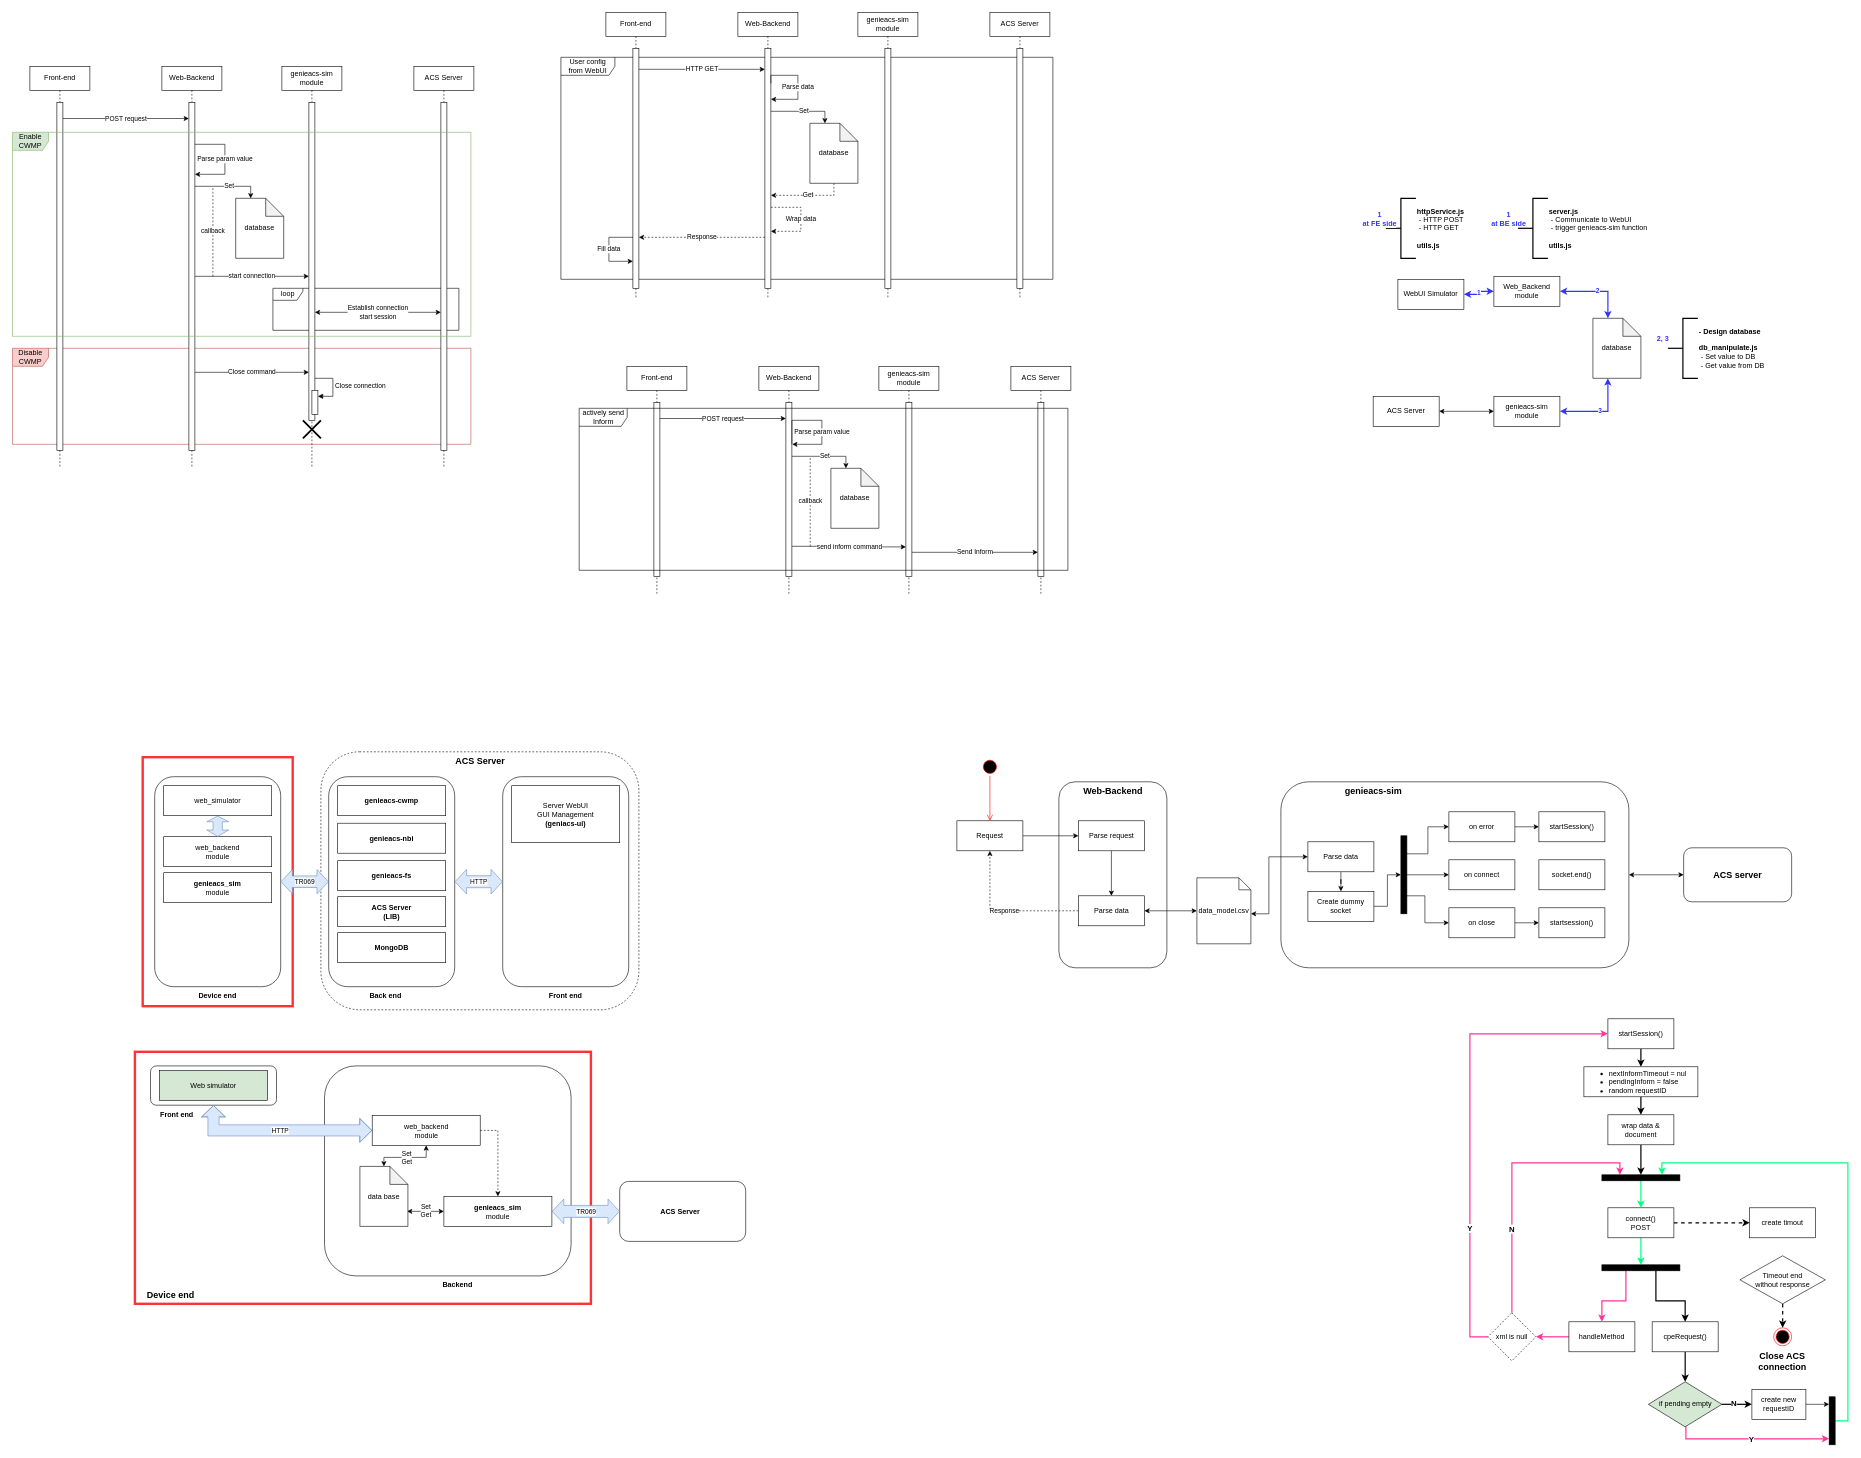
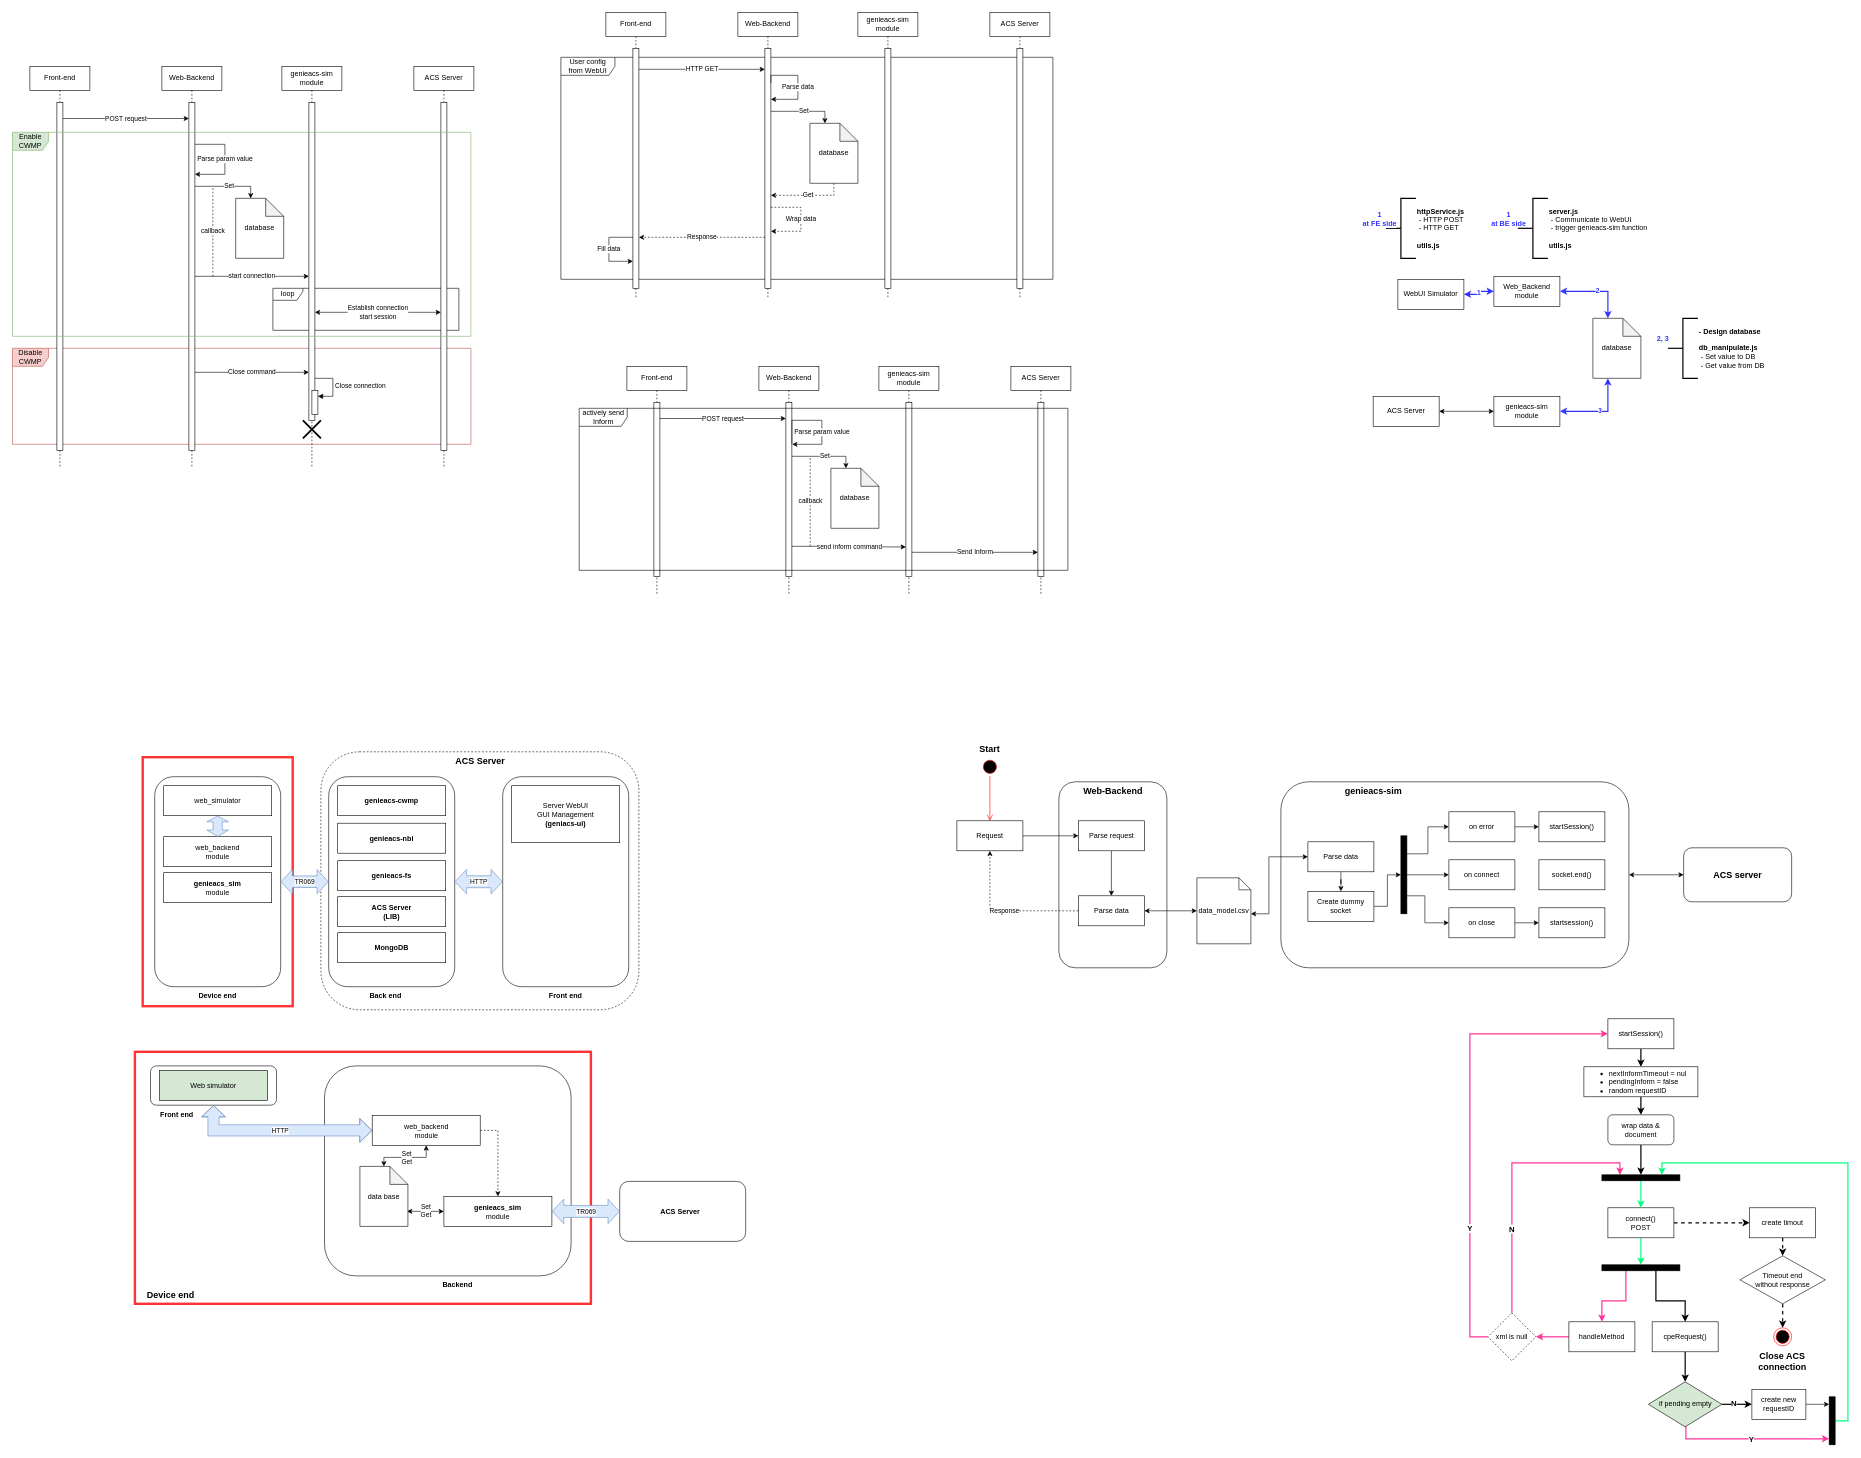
node "Start": added
node "wrap data & document": shape rectangle -> rounded rectangle
edge "create timout" -> "Timeout end without response": added
